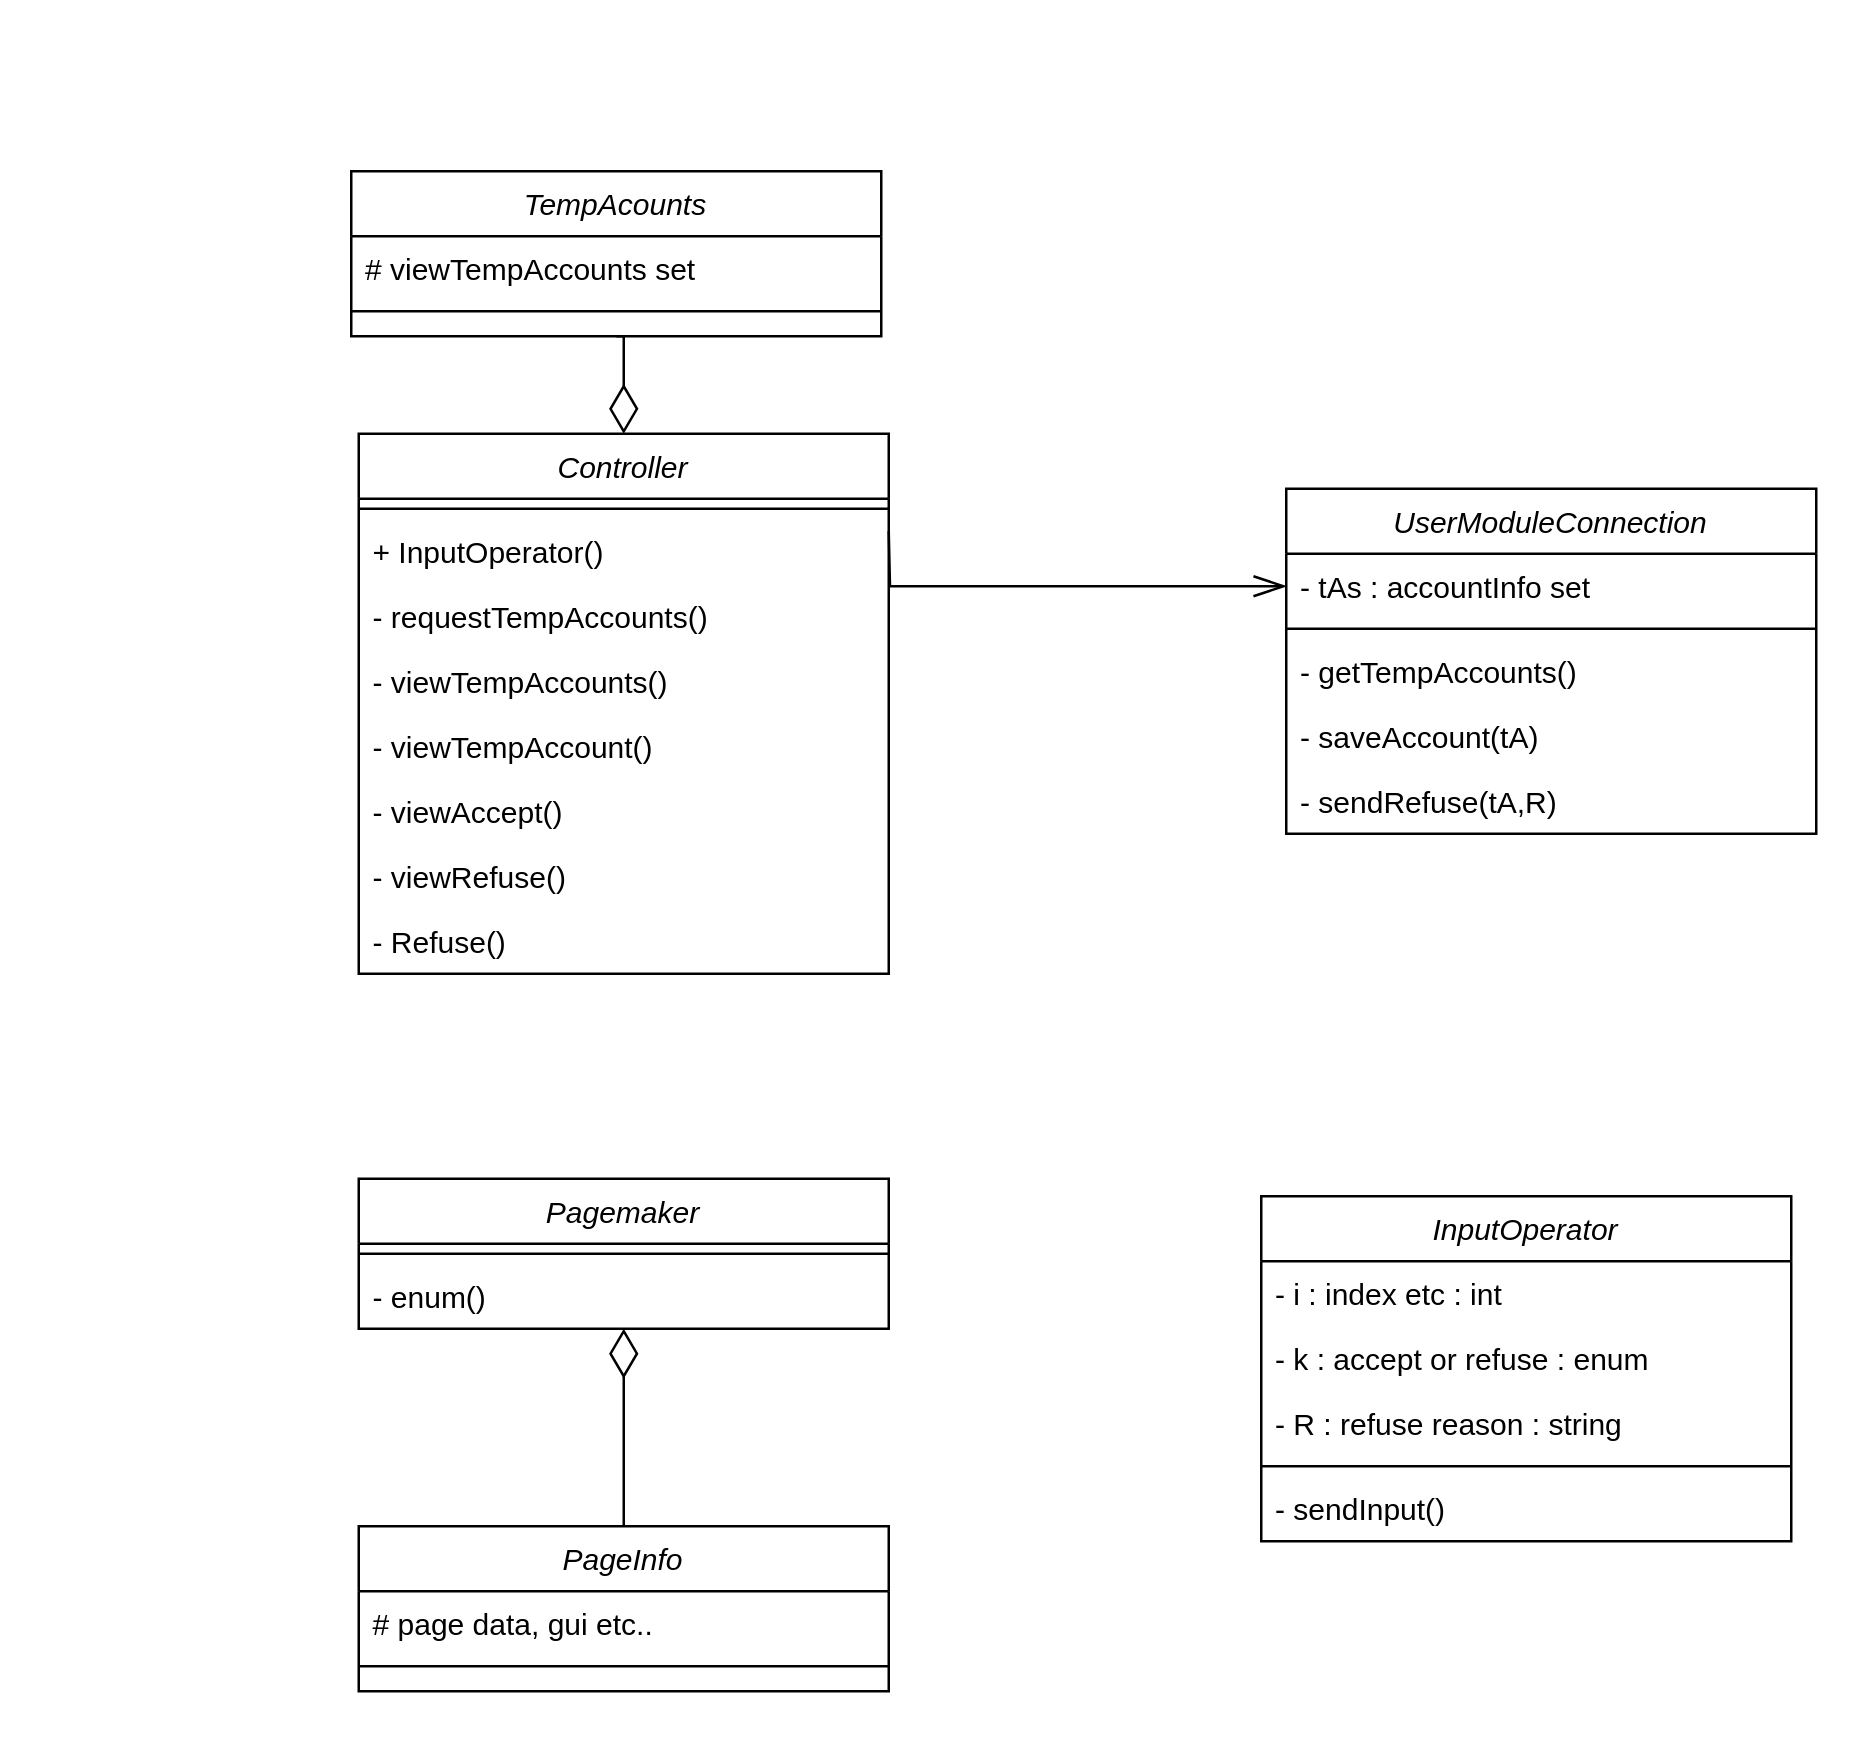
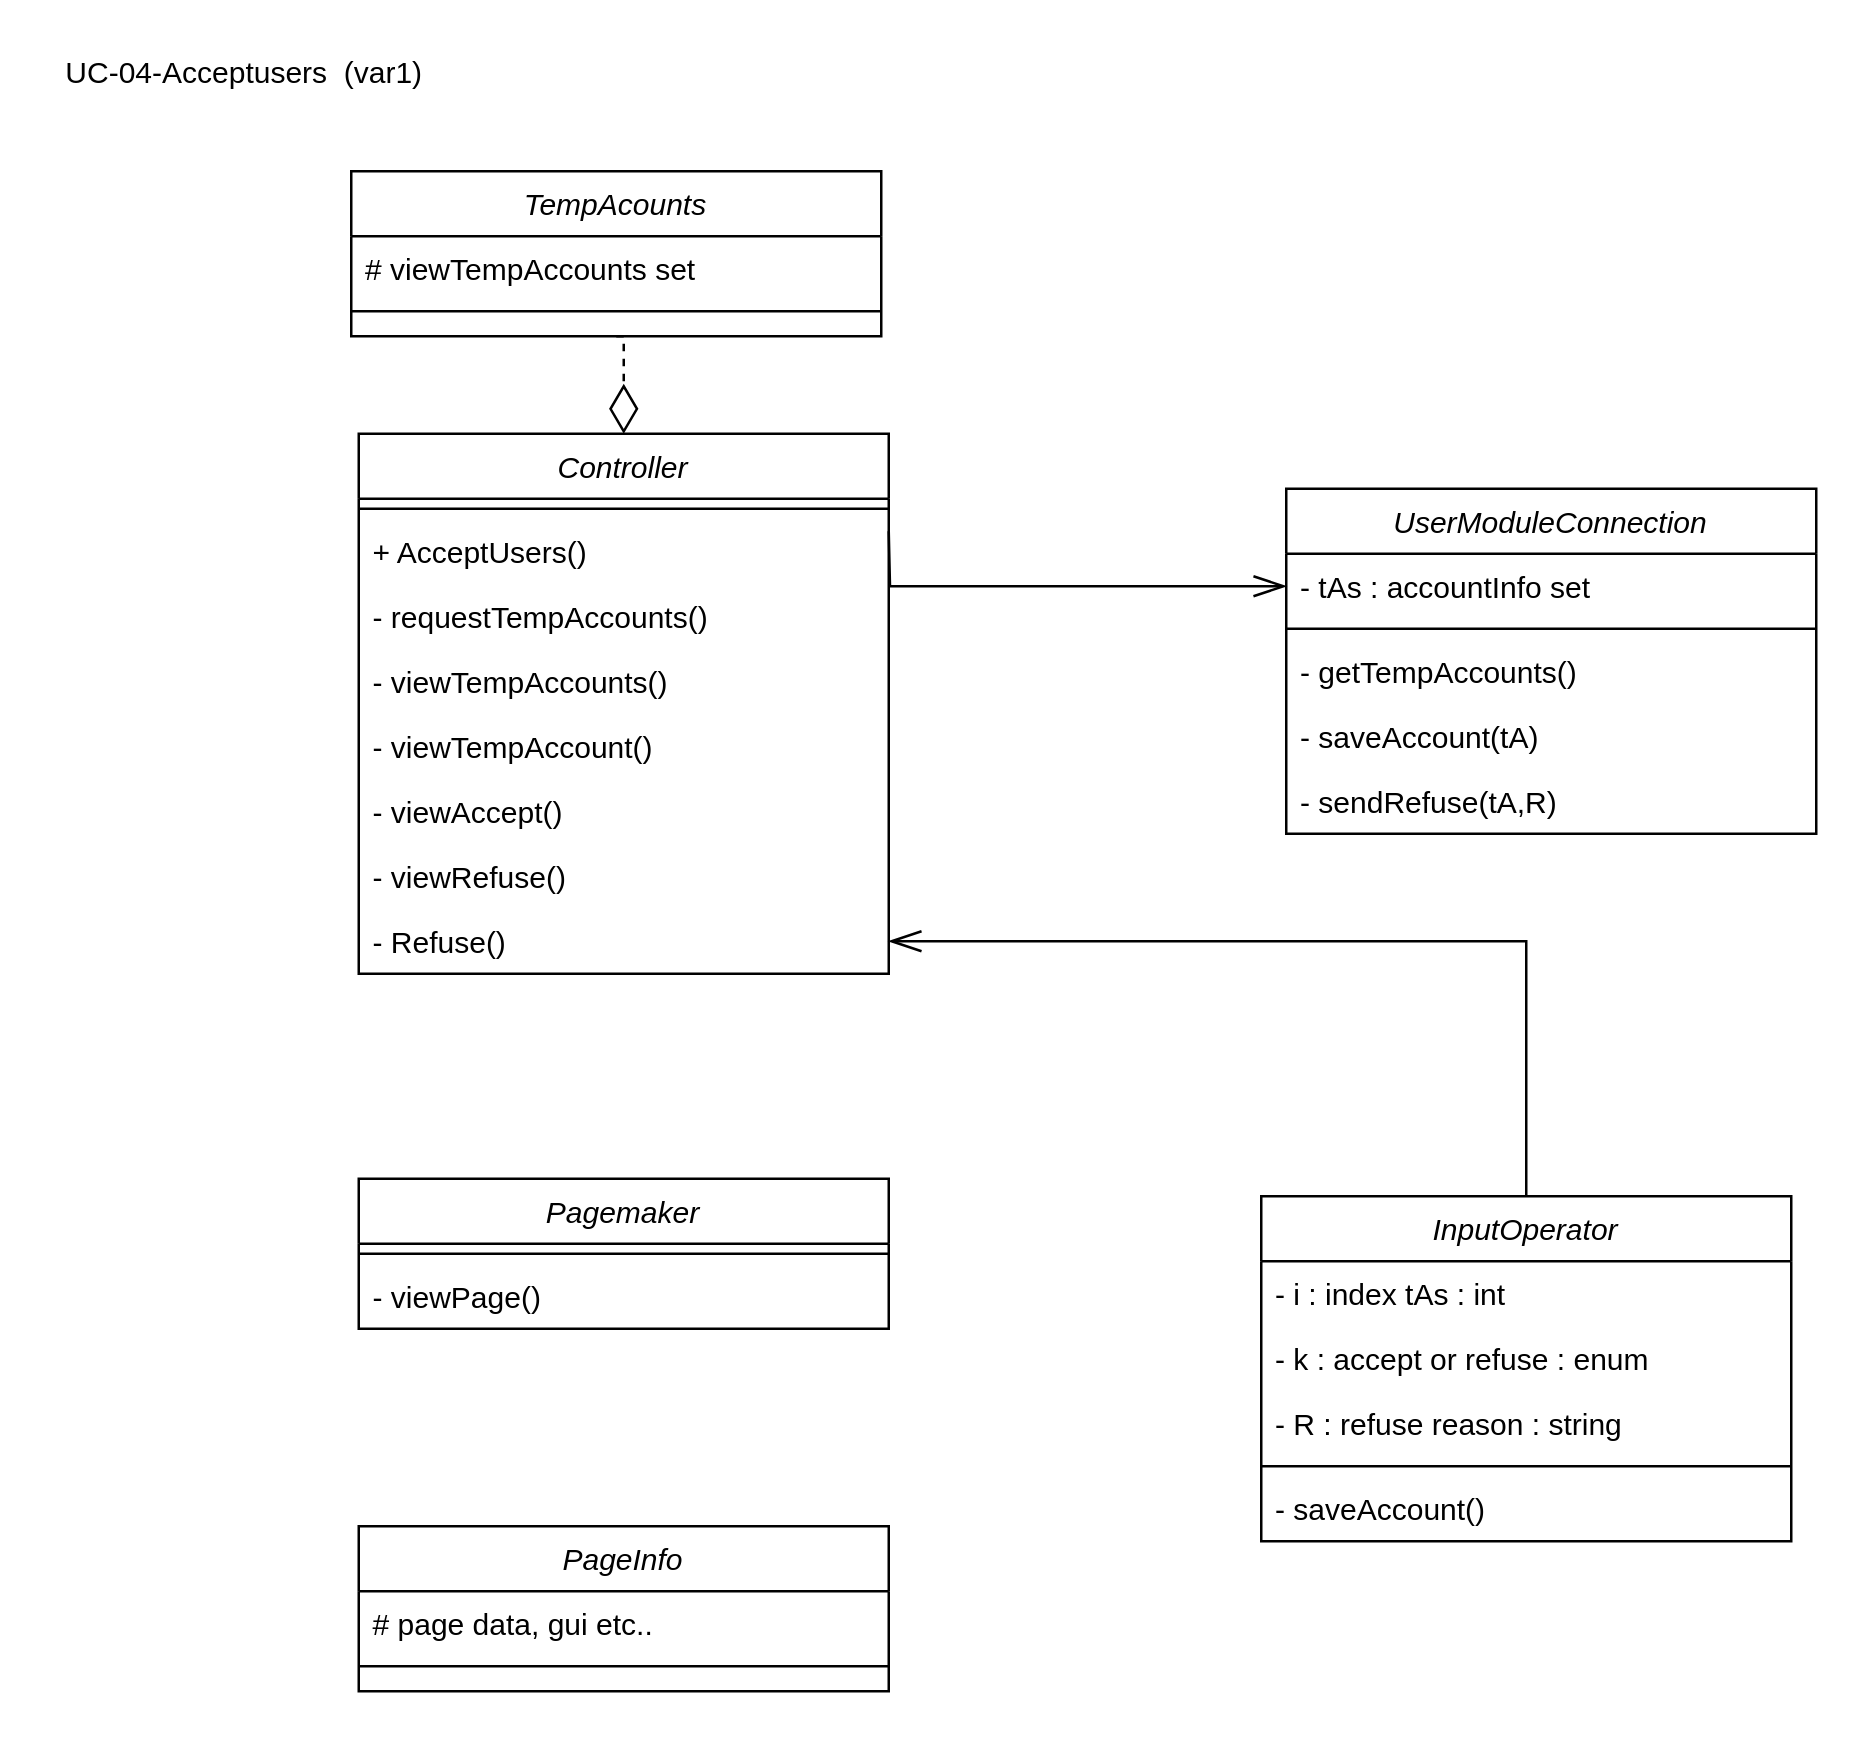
node "UC-04-Acceptusers (var1)": added
edge "TempAcounts" -> "Controller": style solid -> dashed
node "+ InputOperator()": label "+ InputOperator()" -> "+ AcceptUsers()"
edge "InputOperator" -> "- Refuse()": added
node "- i : index etc : int": label "- i : index etc : int" -> "- i : index tAs : int"
node "- enum()": label "- enum()" -> "- viewPage()"
edge "PageInfo" -> "Pagemaker": removed
node "- sendInput()": label "- sendInput()" -> "- saveAccount()"
